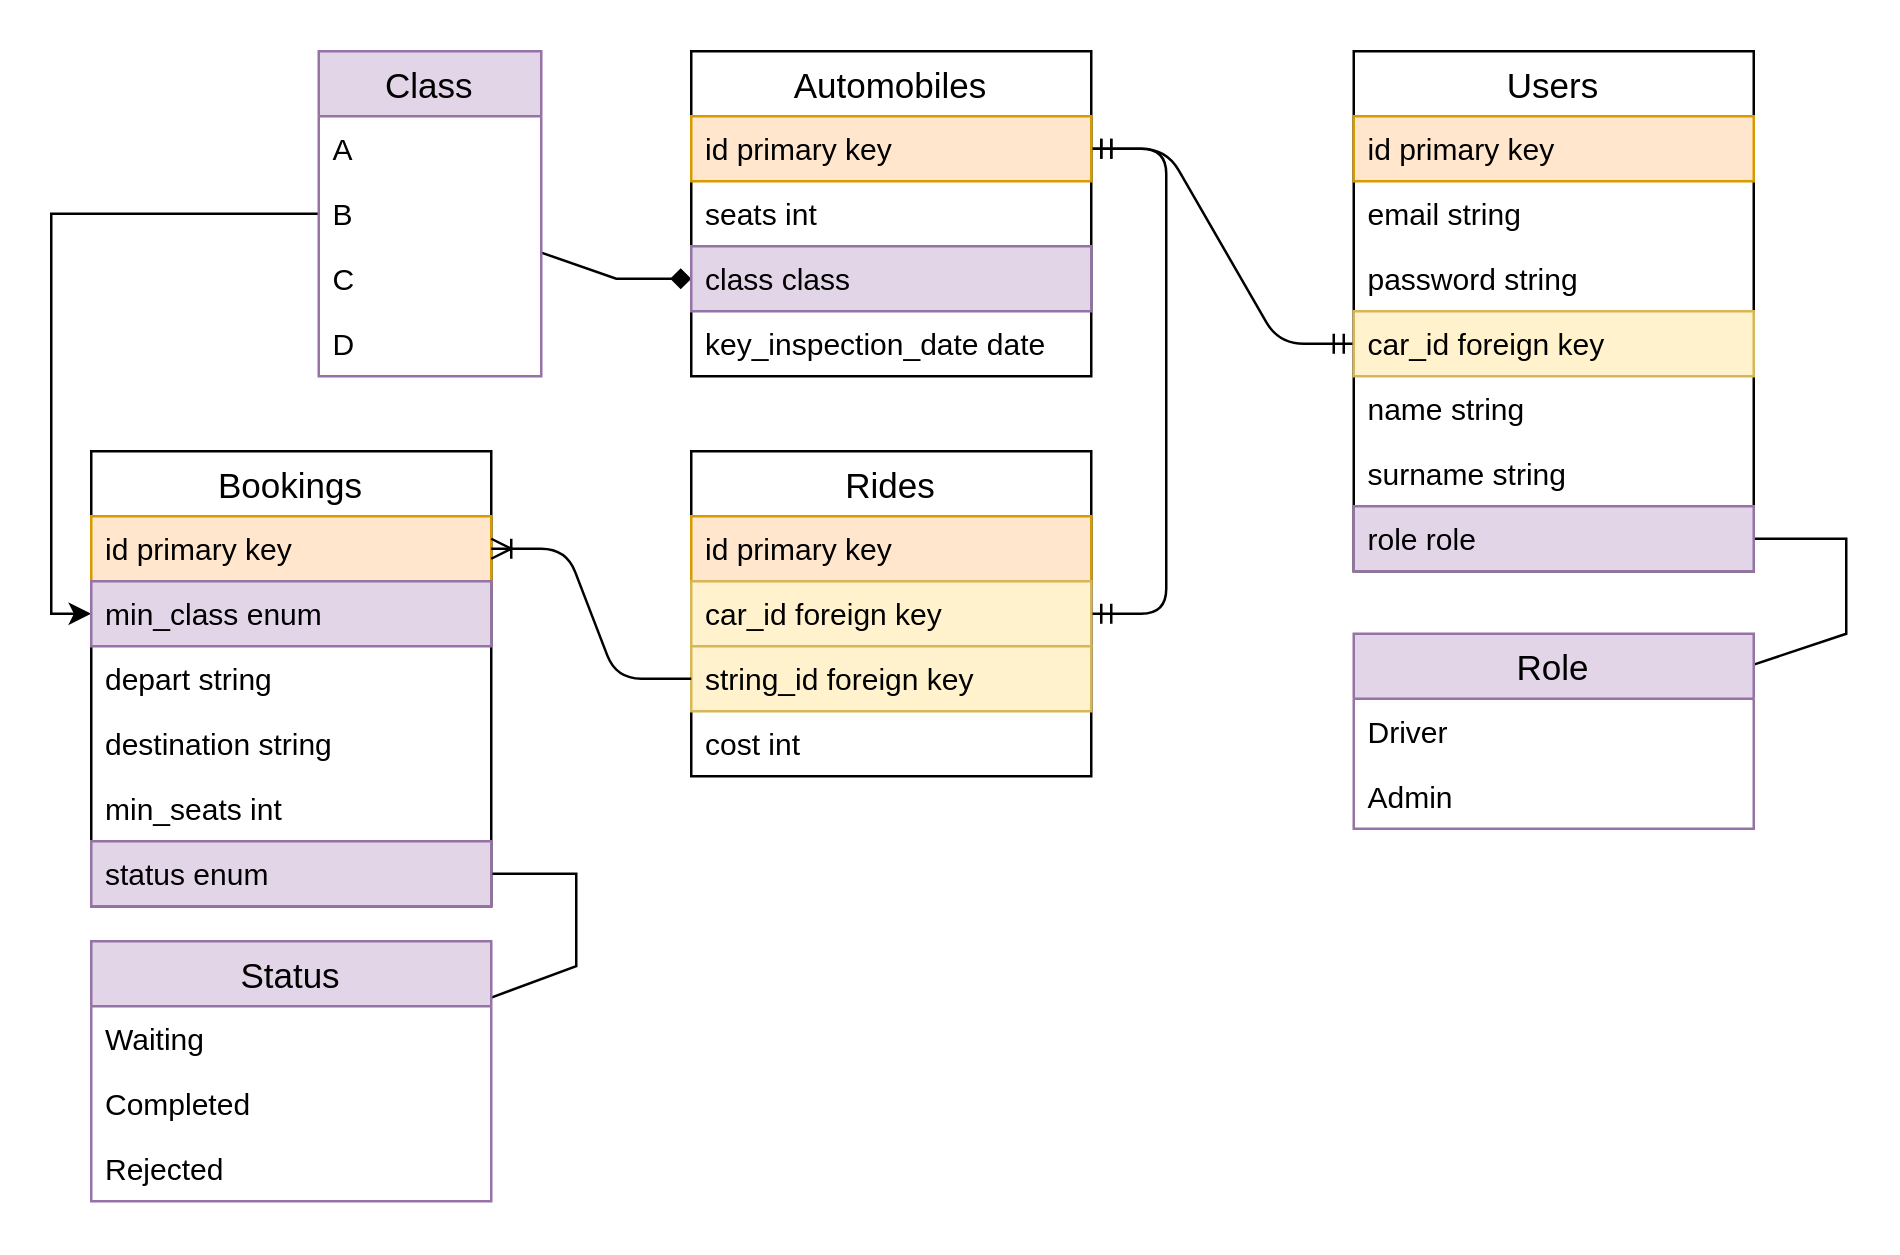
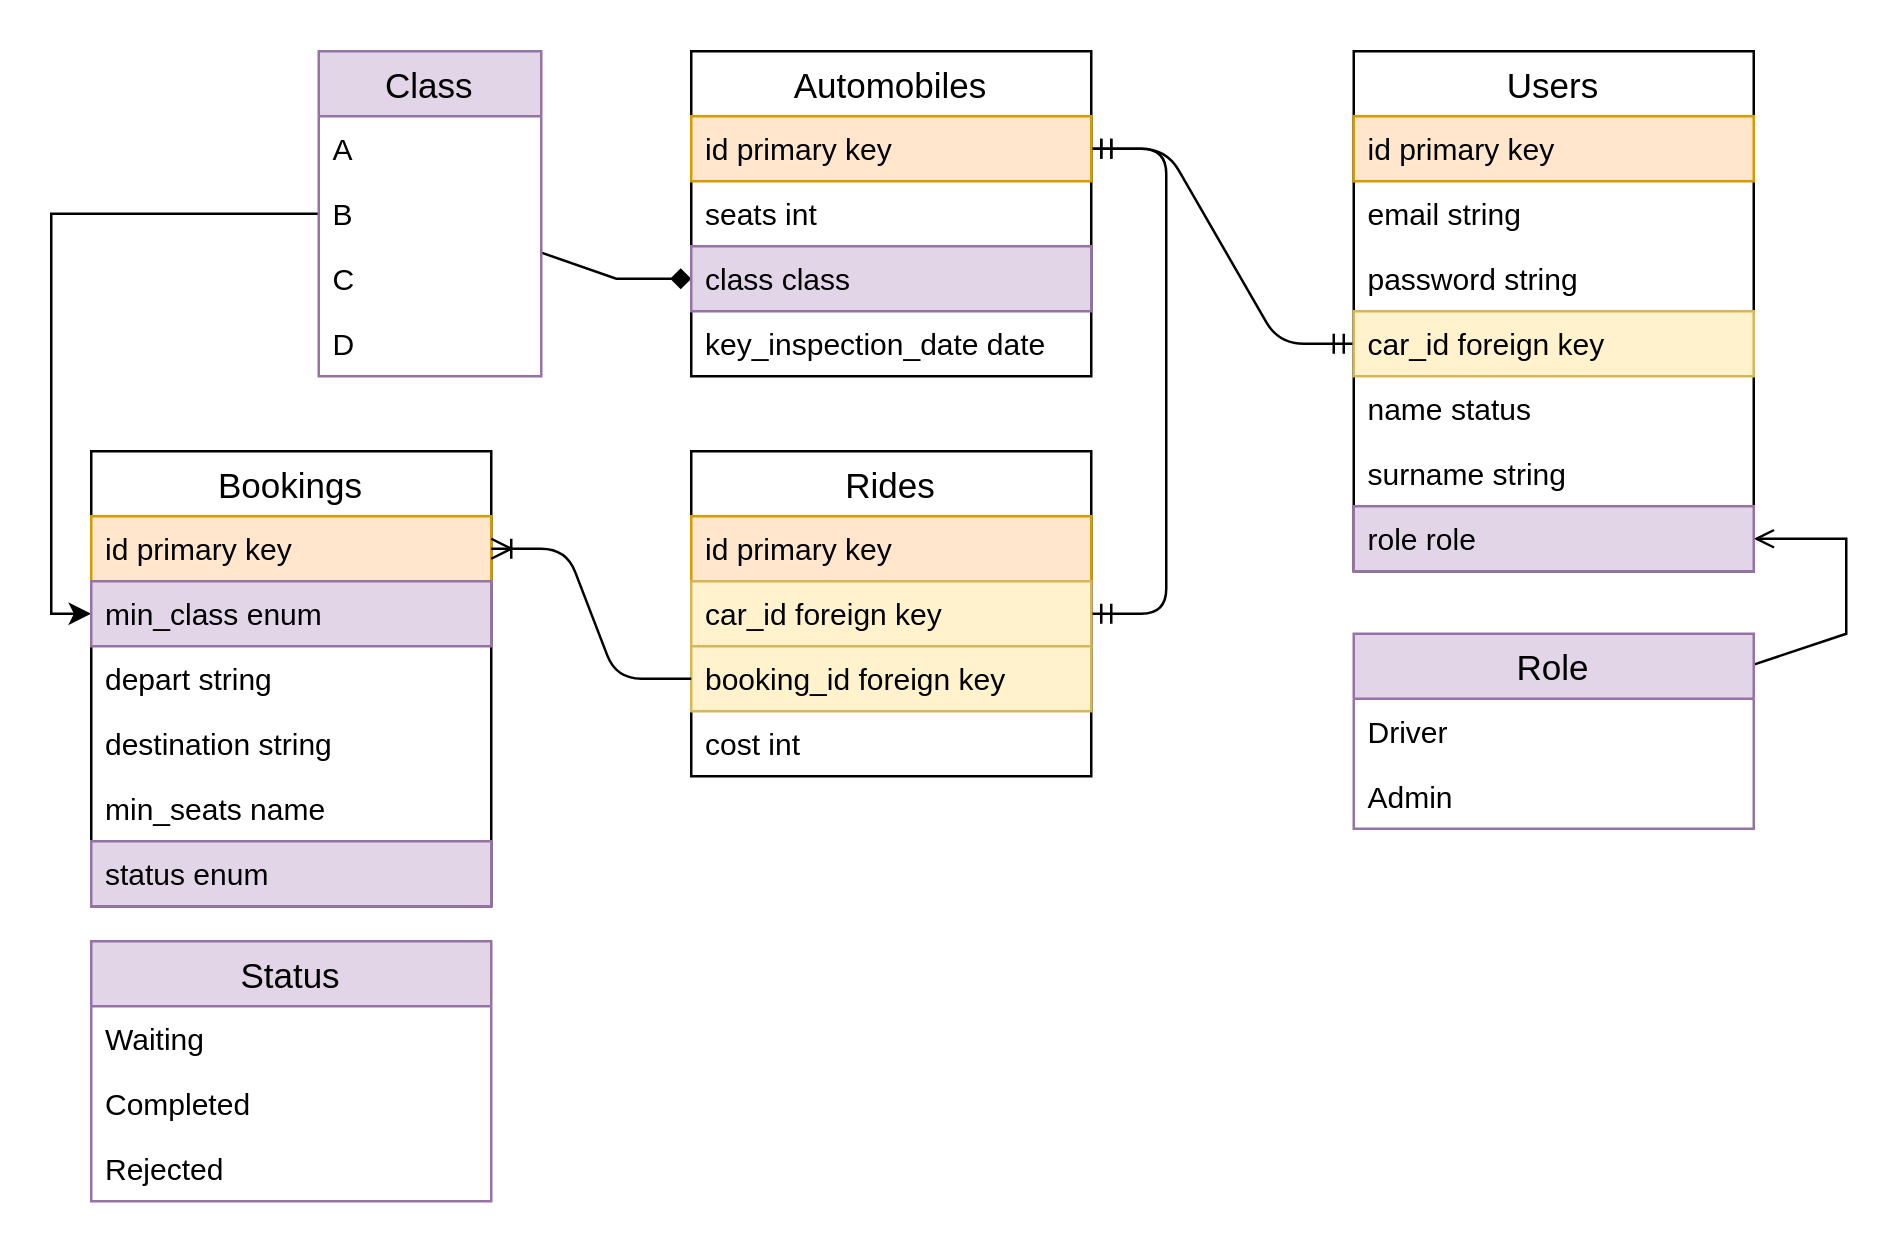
node "name string": label "name string" -> "name status"
edge "role role" -- "Role": arrowhead none -> open
node "string_id foreign key": label "string_id foreign key" -> "booking_id foreign key"
node "min_seats int": label "min_seats int" -> "min_seats name"
edge "status enum" -- "Status": removed
